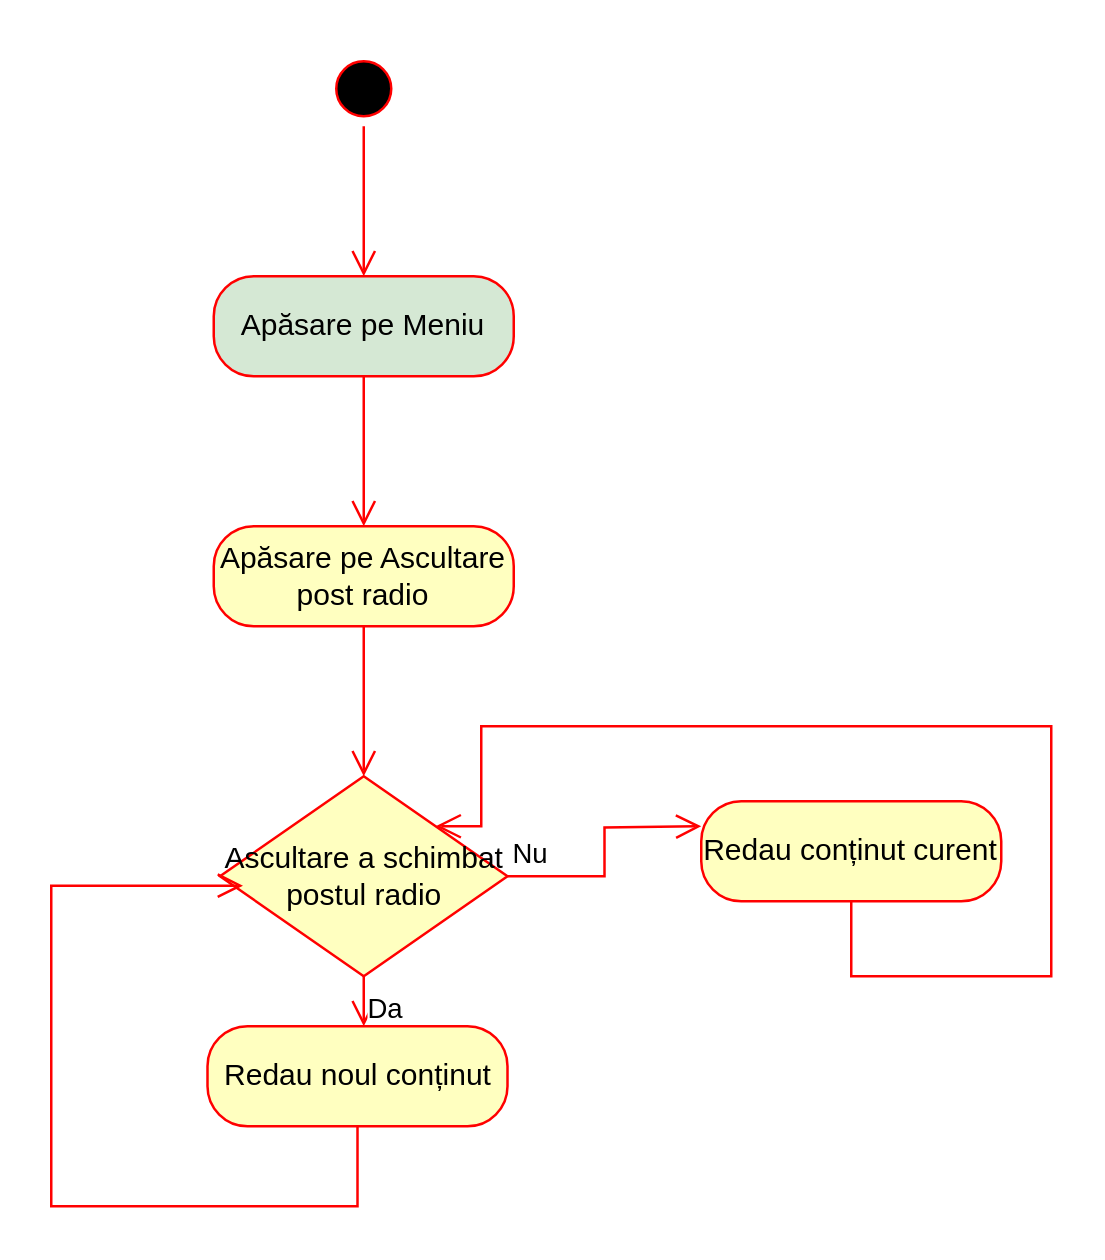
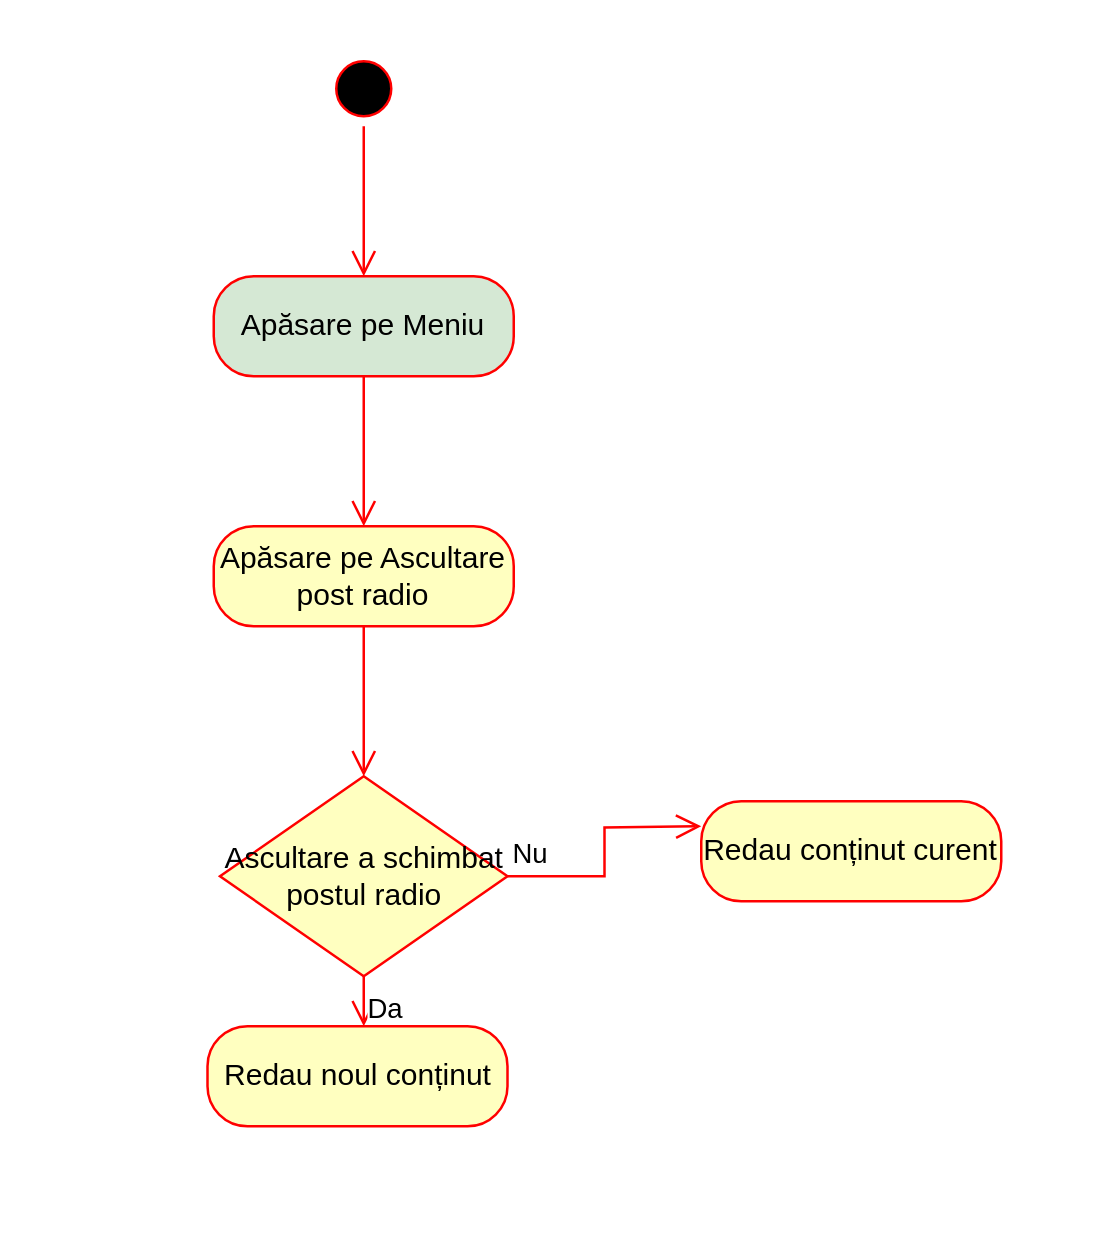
edge "Redau conținut curent" -> "Ascultare a schimbat postul radio": removed
edge "Redau noul conținut" -> "Ascultare a schimbat postul radio": removed
